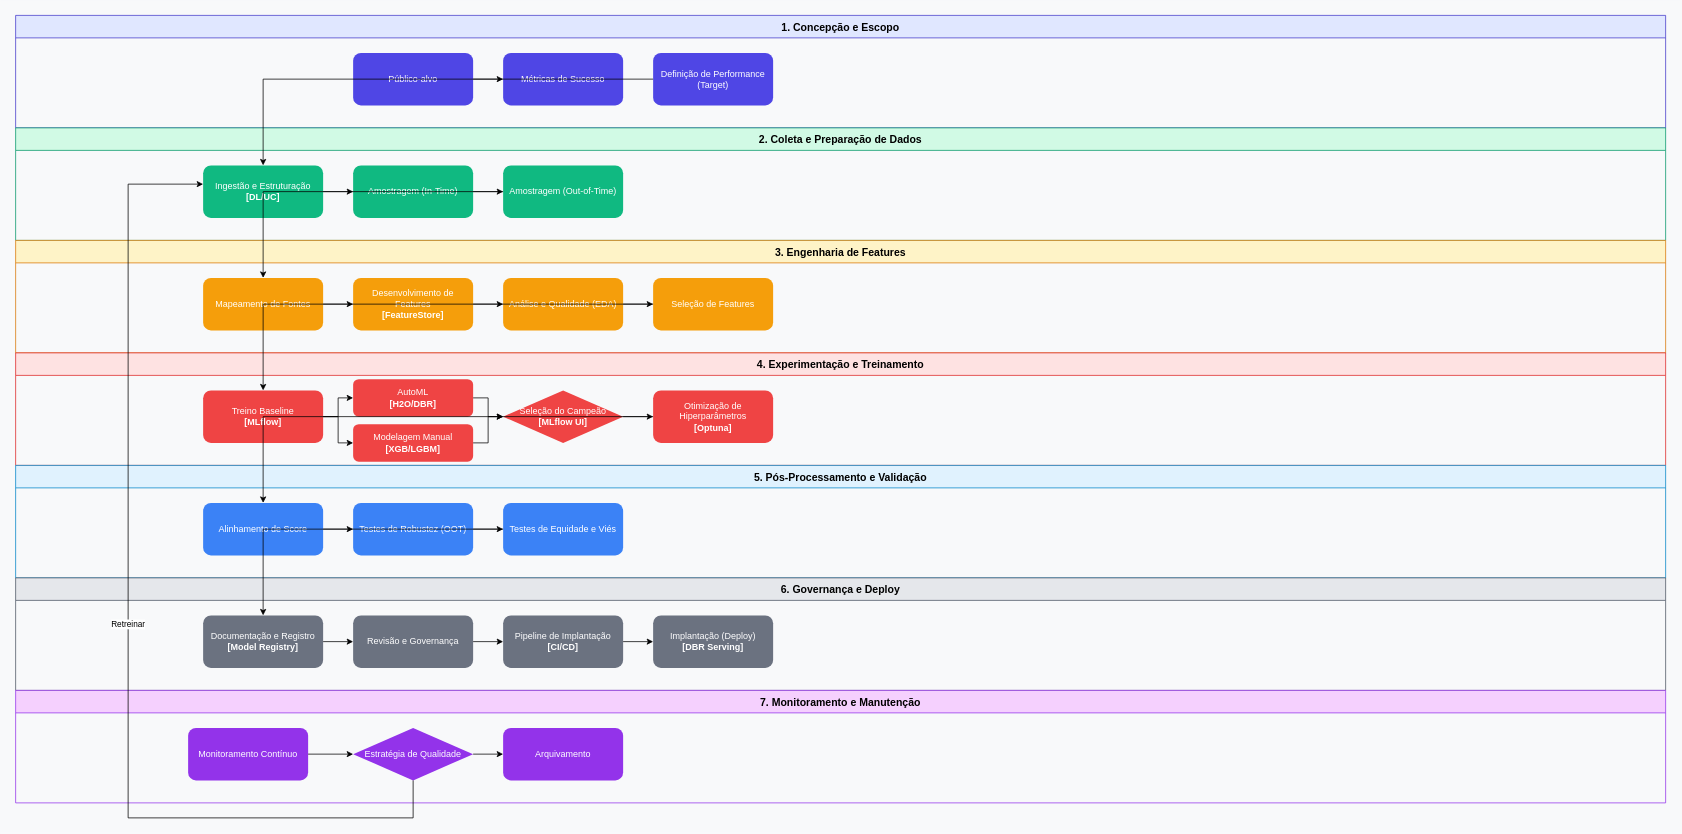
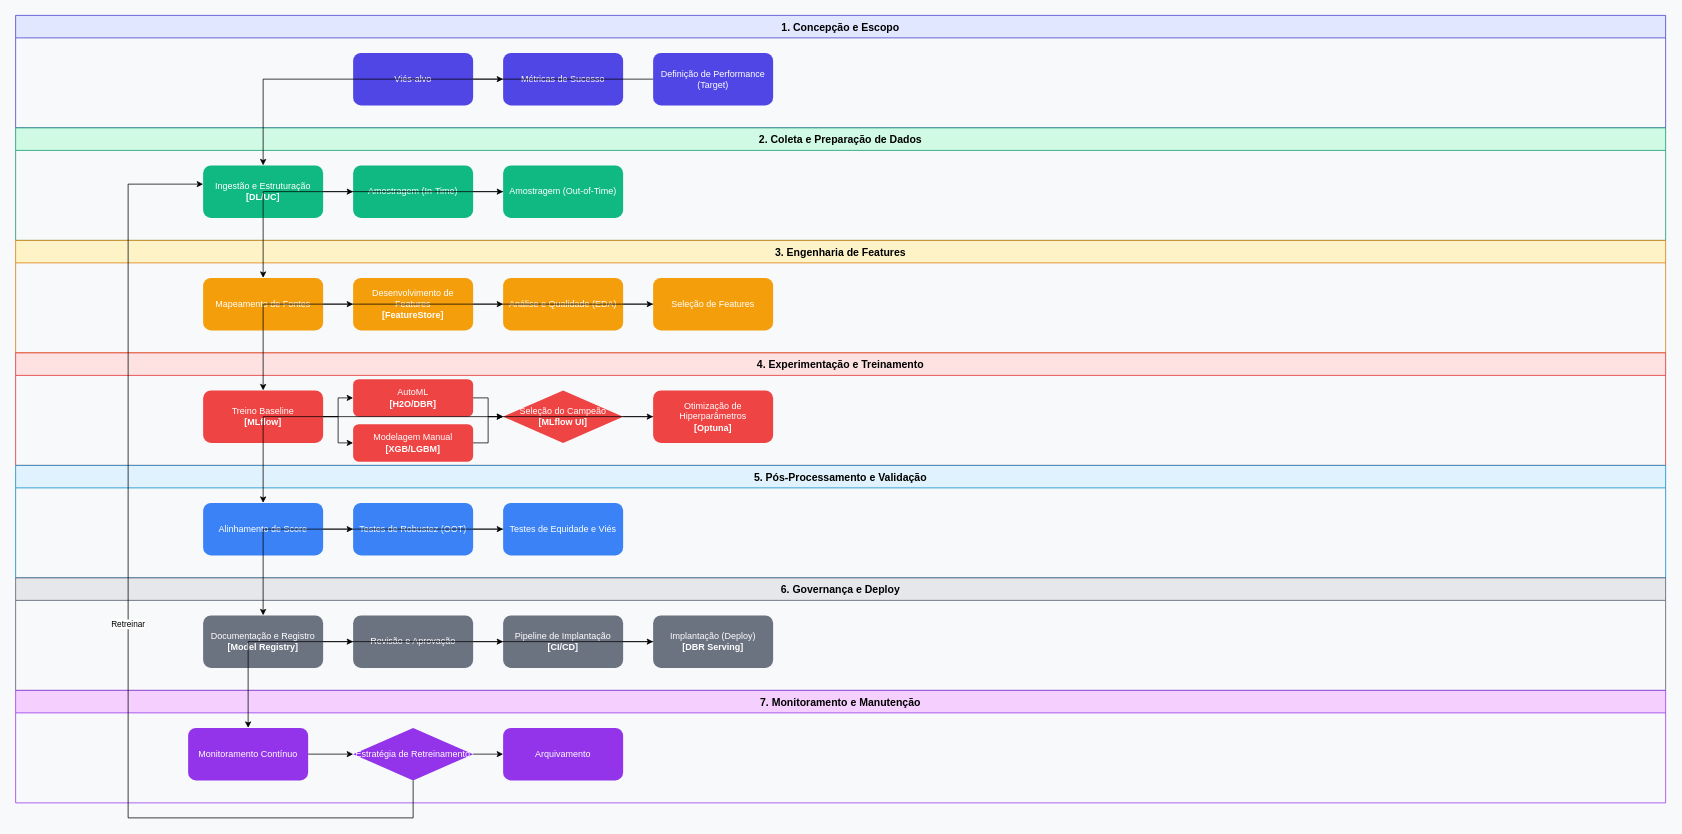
node "Público-alvo": label "Público-alvo" -> "Viés-alvo"
node "Revisão e Governança": label "Revisão e Governança" -> "Revisão e Aprovação"
edge "Implantação (Deploy) [DBR Serving]" -> "Monitoramento Contínuo": added
node "Estratégia de Qualidade": label "Estratégia de Qualidade" -> "Estratégia de Retreinamento"
